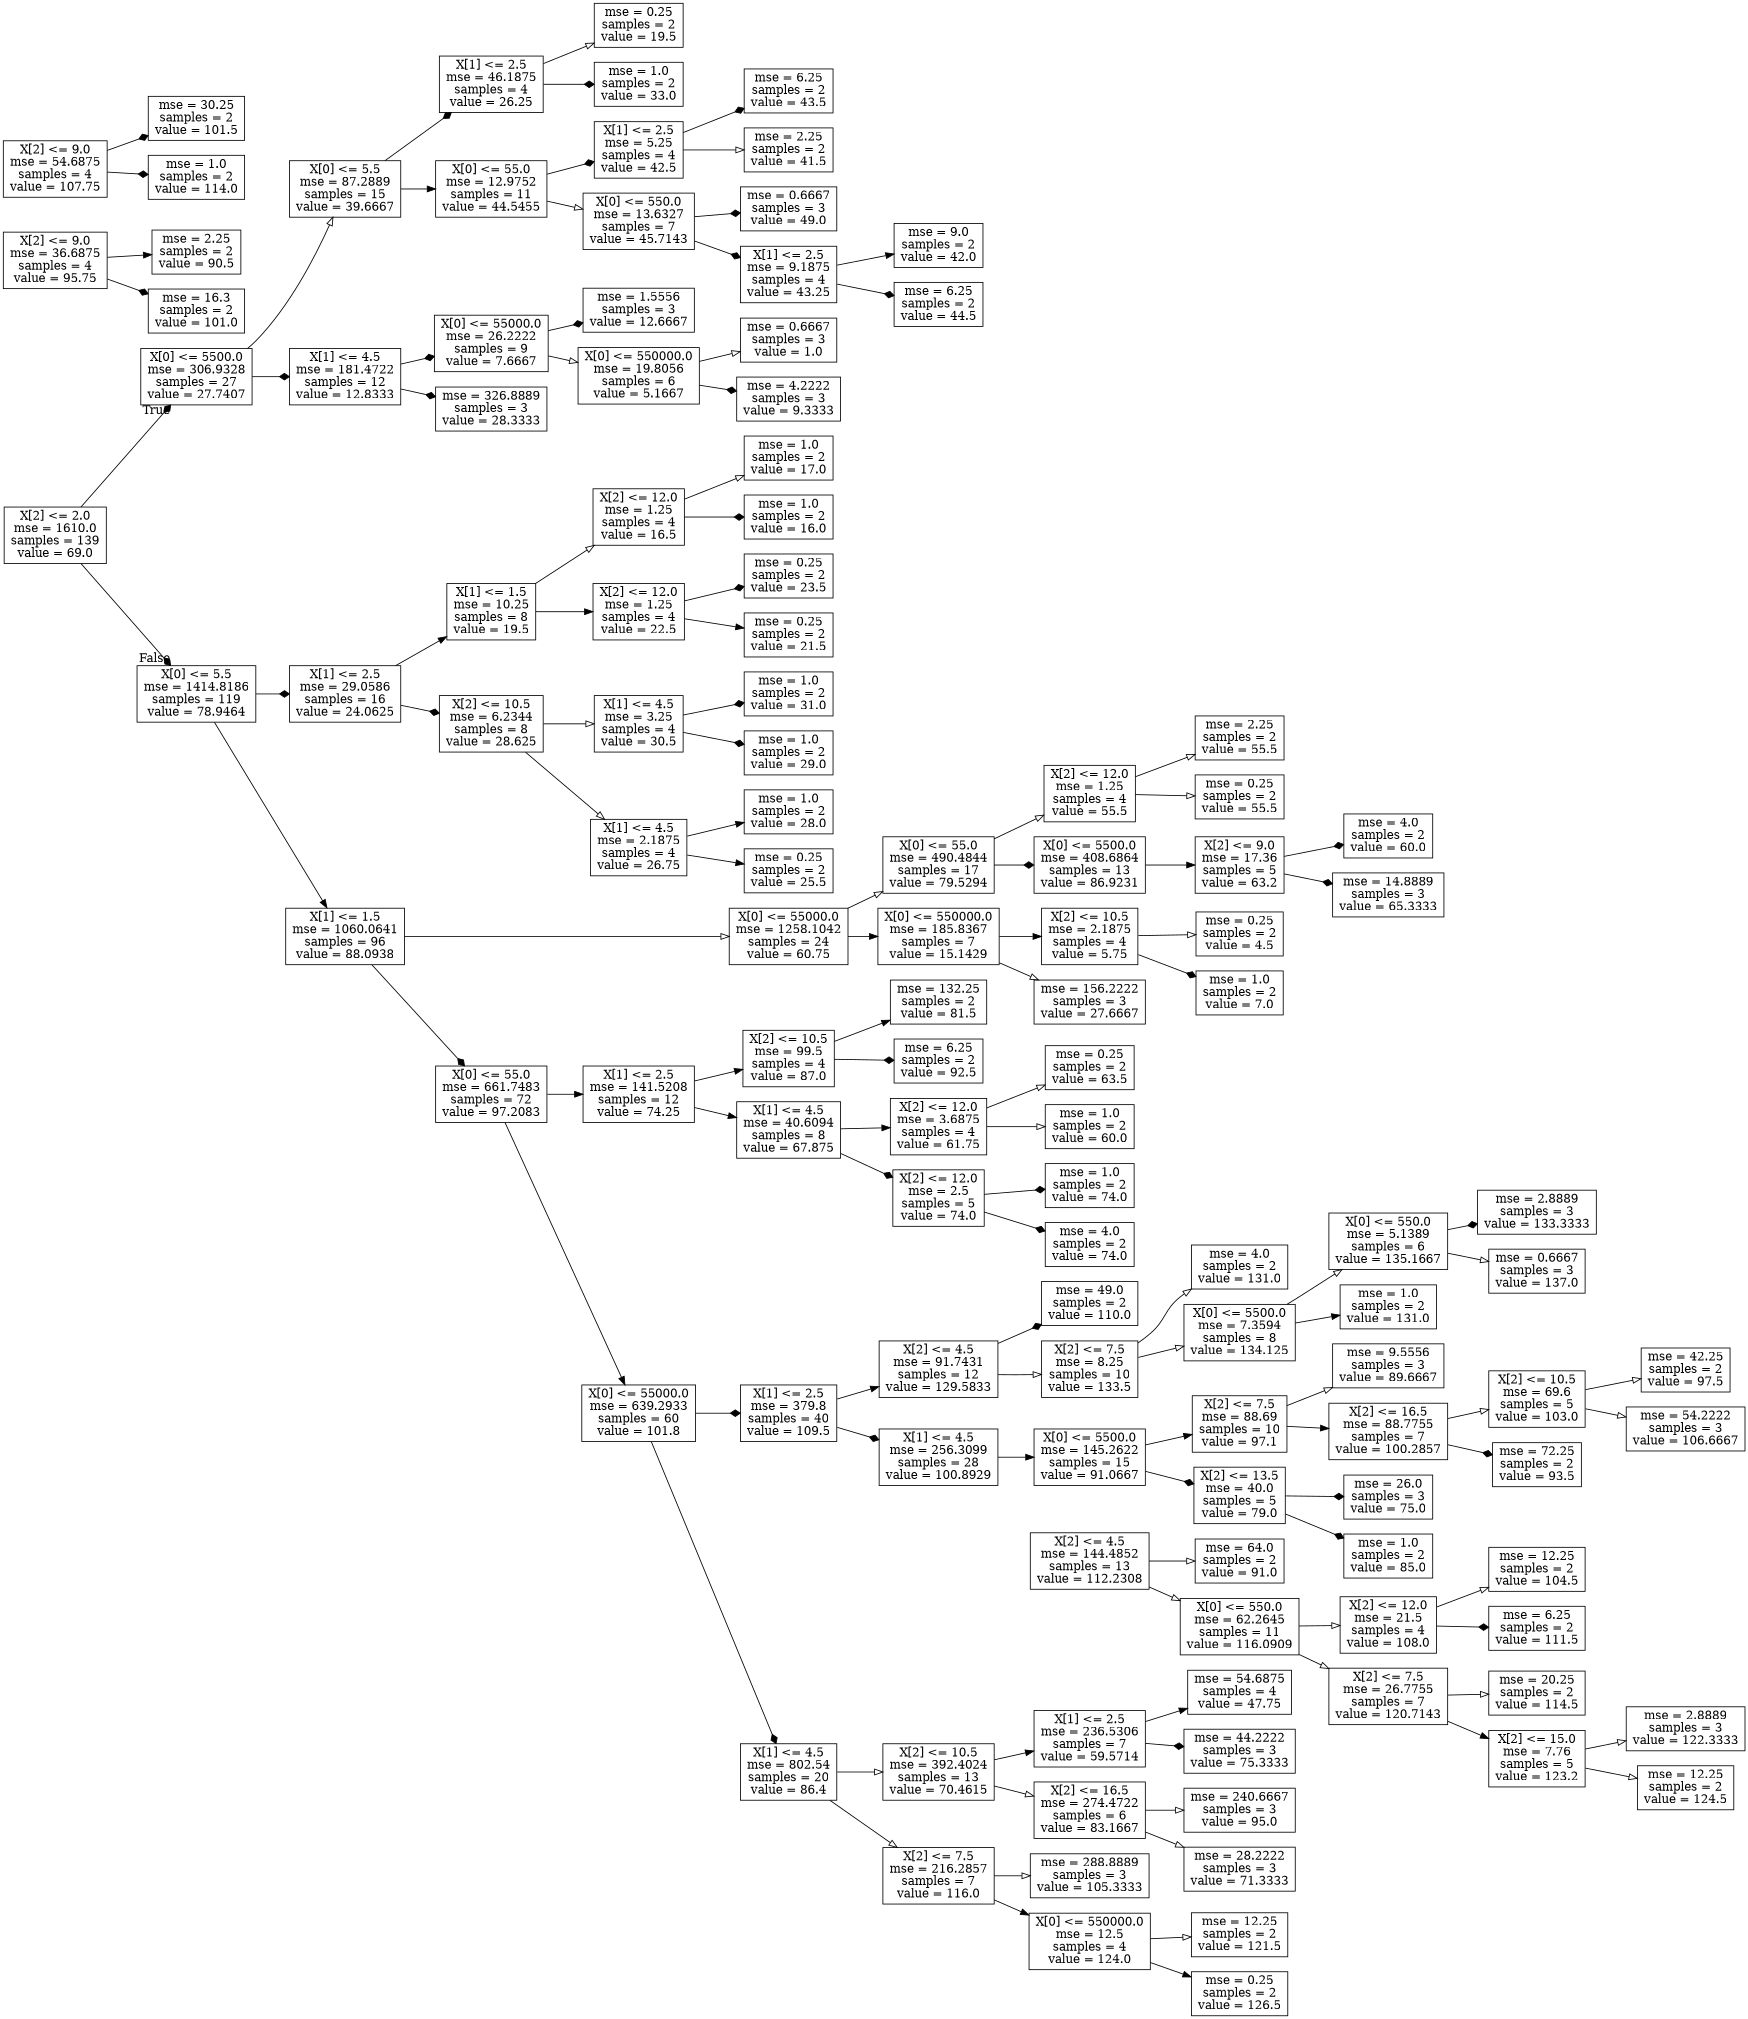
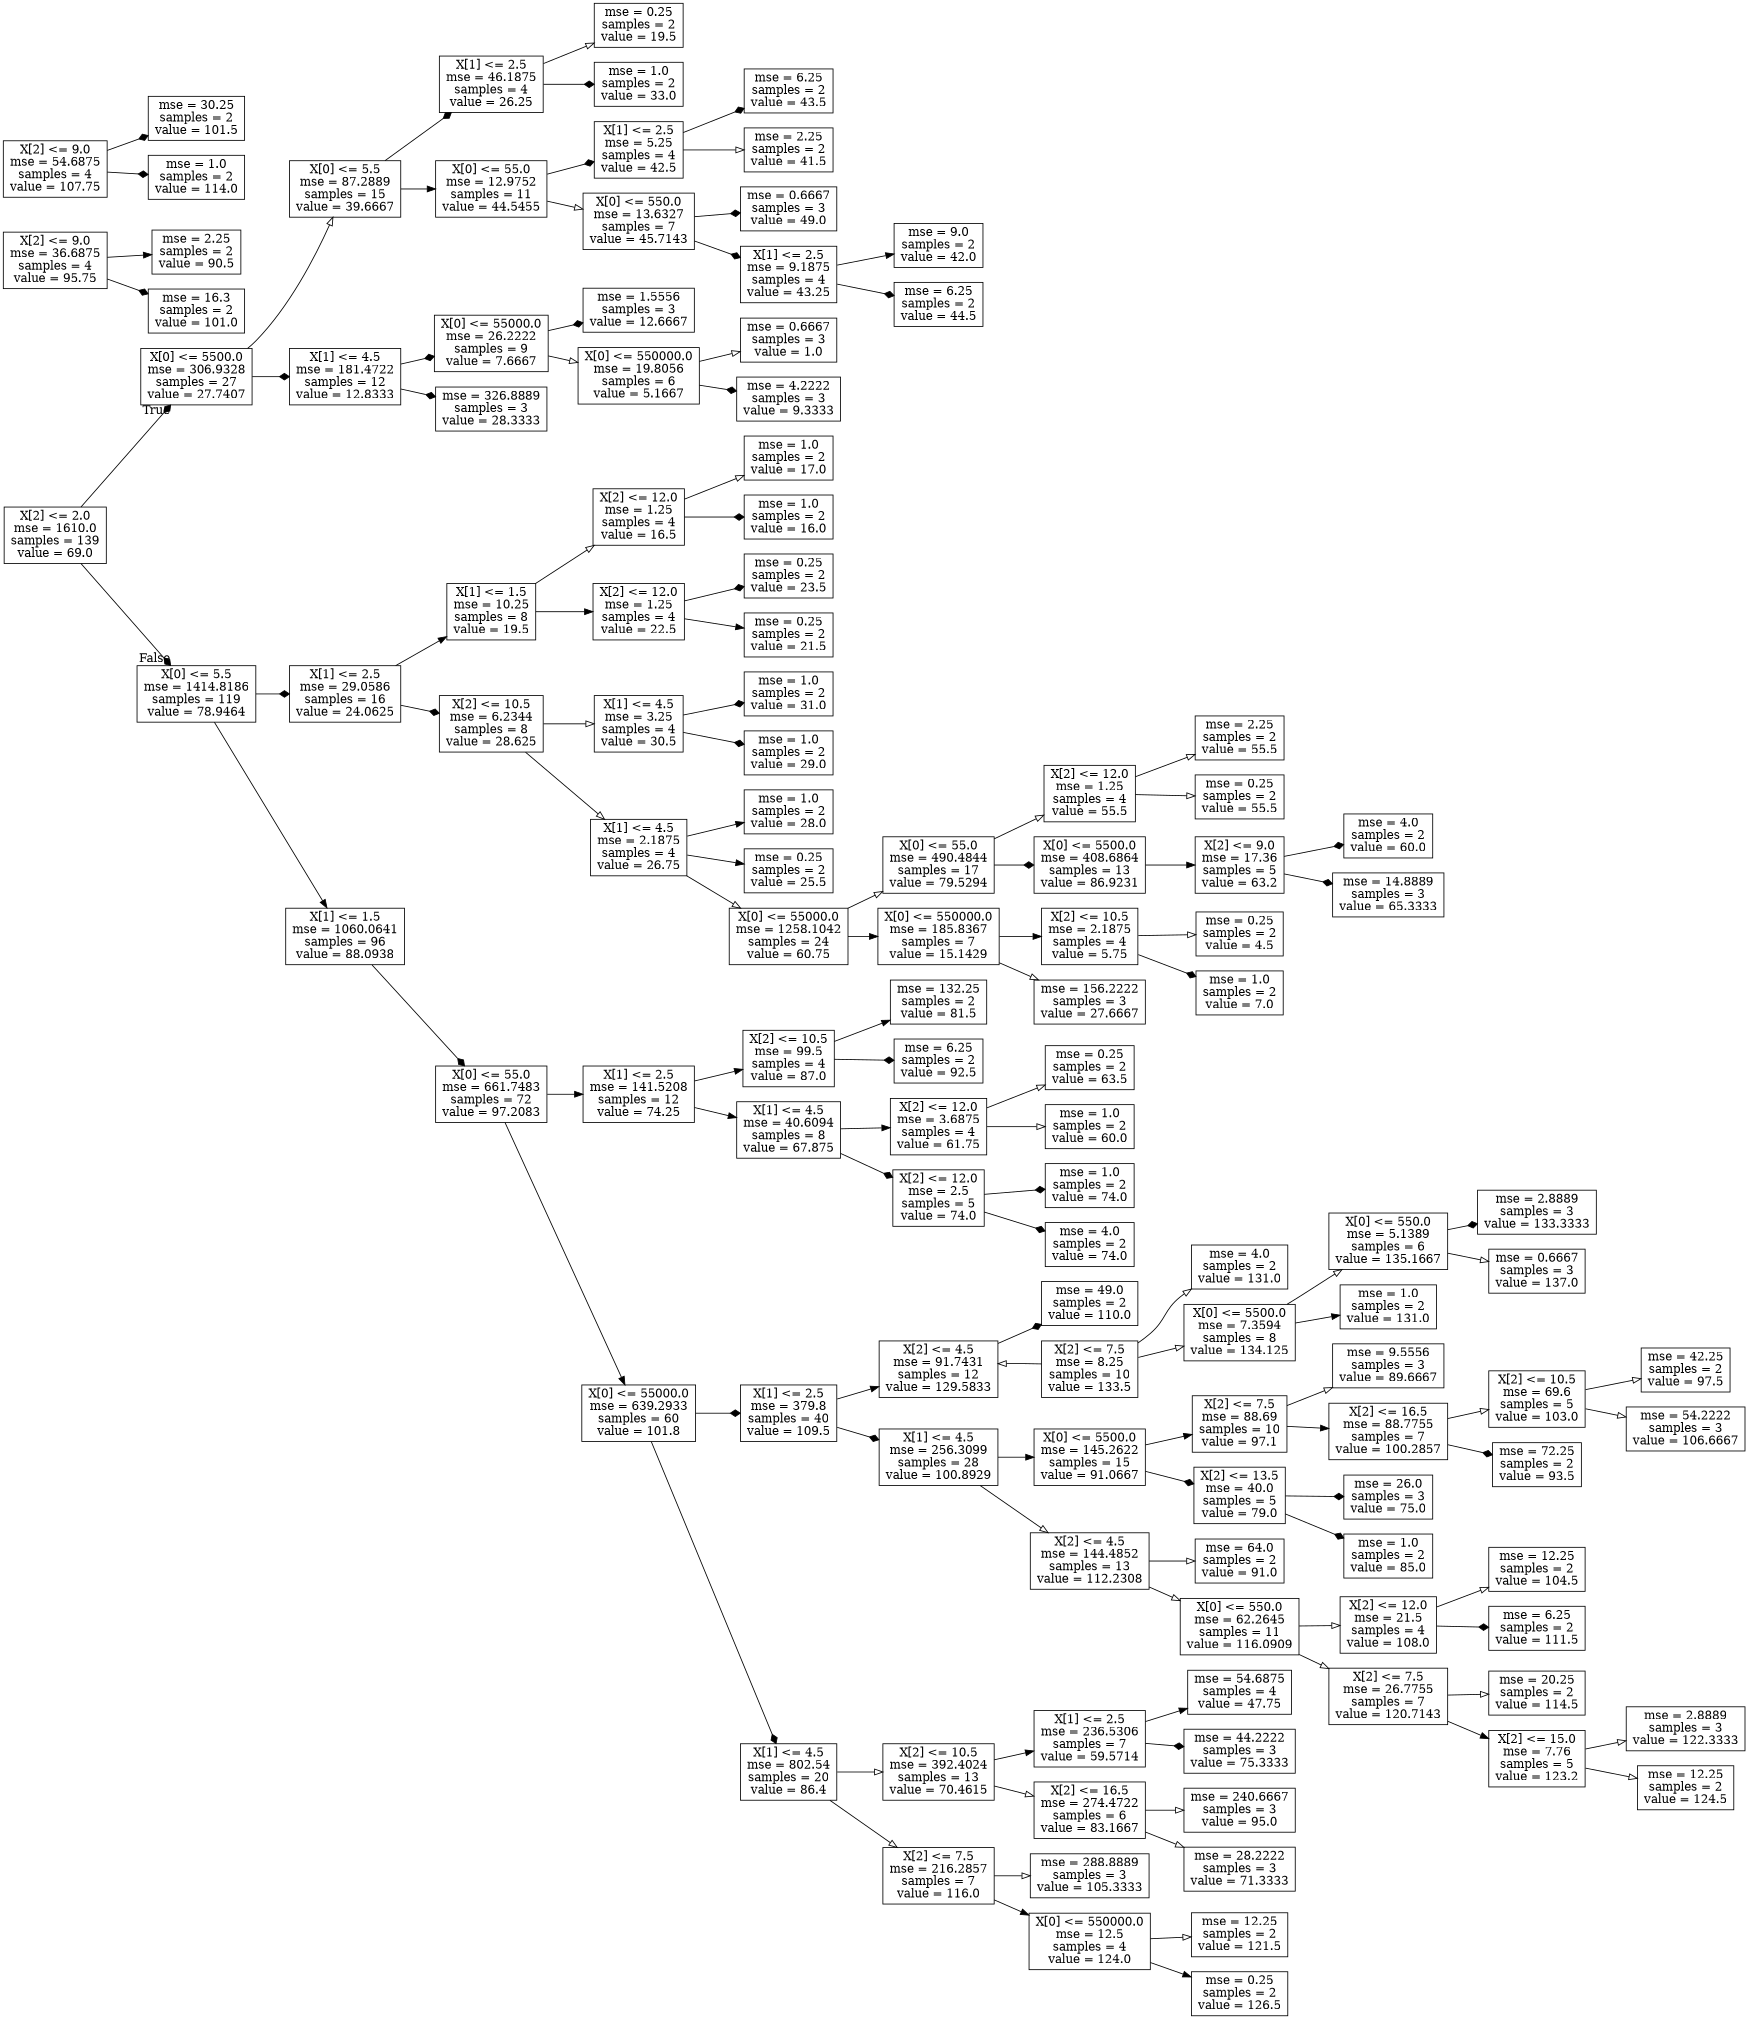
edge "X[1] <= 1.5 mse = 1060.0641 samples = 96 value = 88.0938" -> "X[0] <= 55000.0 mse = 1258.1042 samples = 24 value = 60.75": now "X[1] <= 4.5 mse = 2.1875 samples = 4 value = 26.75" -> "X[0] <= 55000.0 mse = 1258.1042 samples = 24 value = 60.75"
edge "X[2] <= 4.5 mse = 91.7431 samples = 12 value = 129.5833" -> "X[2] <= 7.5 mse = 8.25 samples = 10 value = 133.5": reversed
edge "X[1] <= 4.5 mse = 256.3099 samples = 28 value = 100.8929" -> "X[2] <= 4.5 mse = 144.4852 samples = 13 value = 112.2308": added
